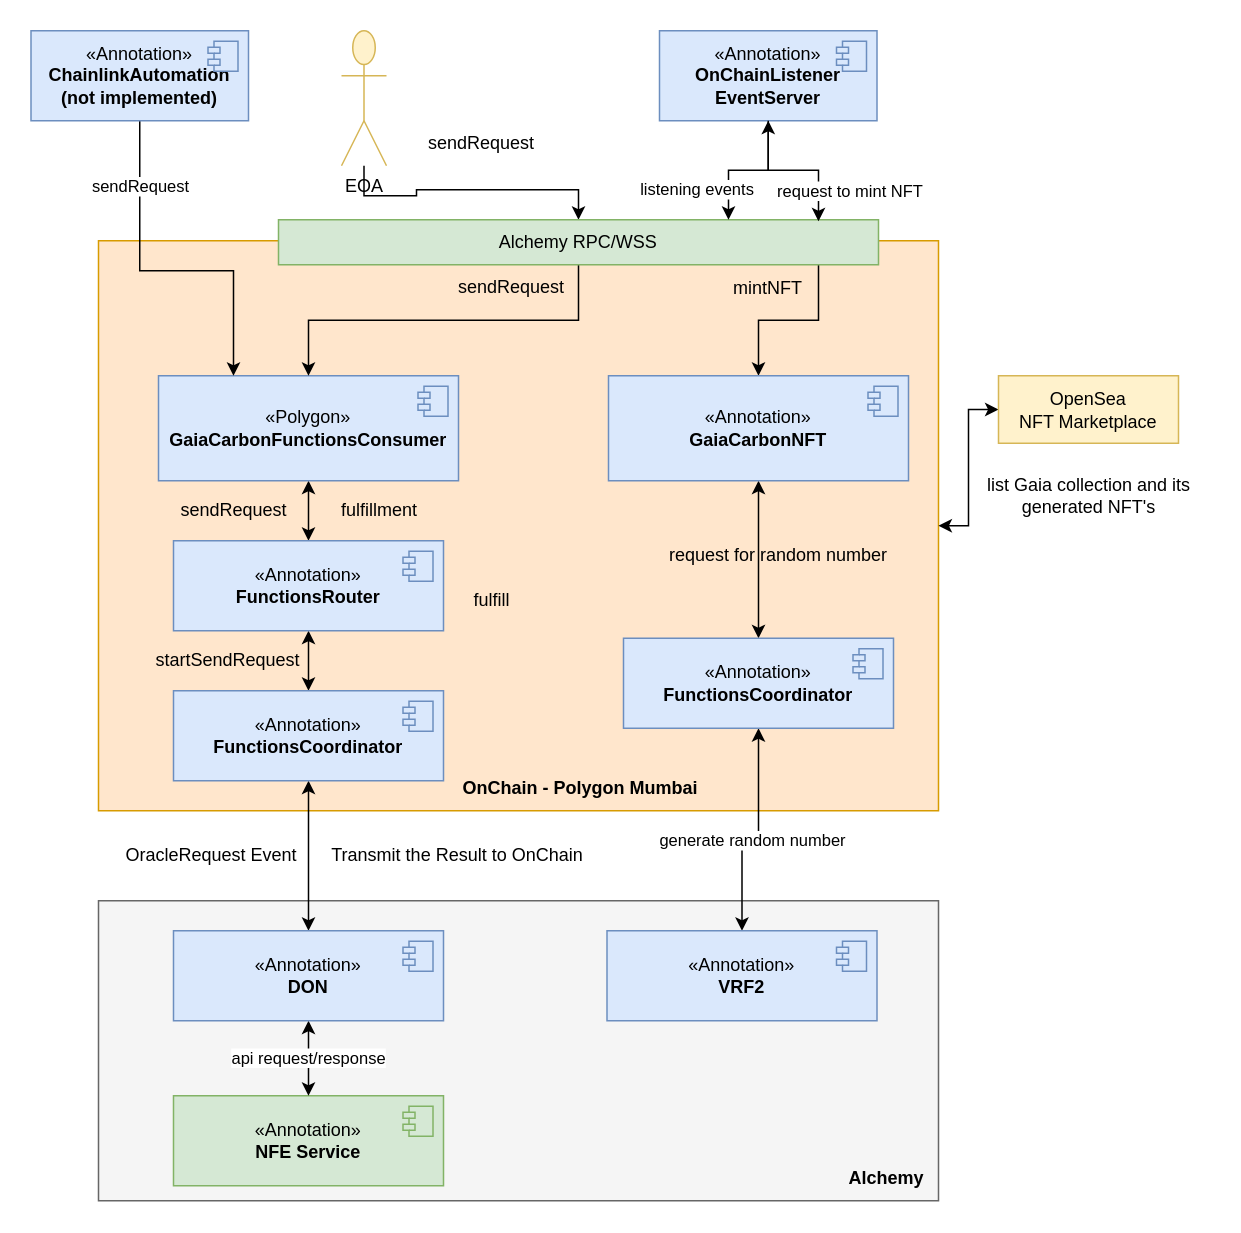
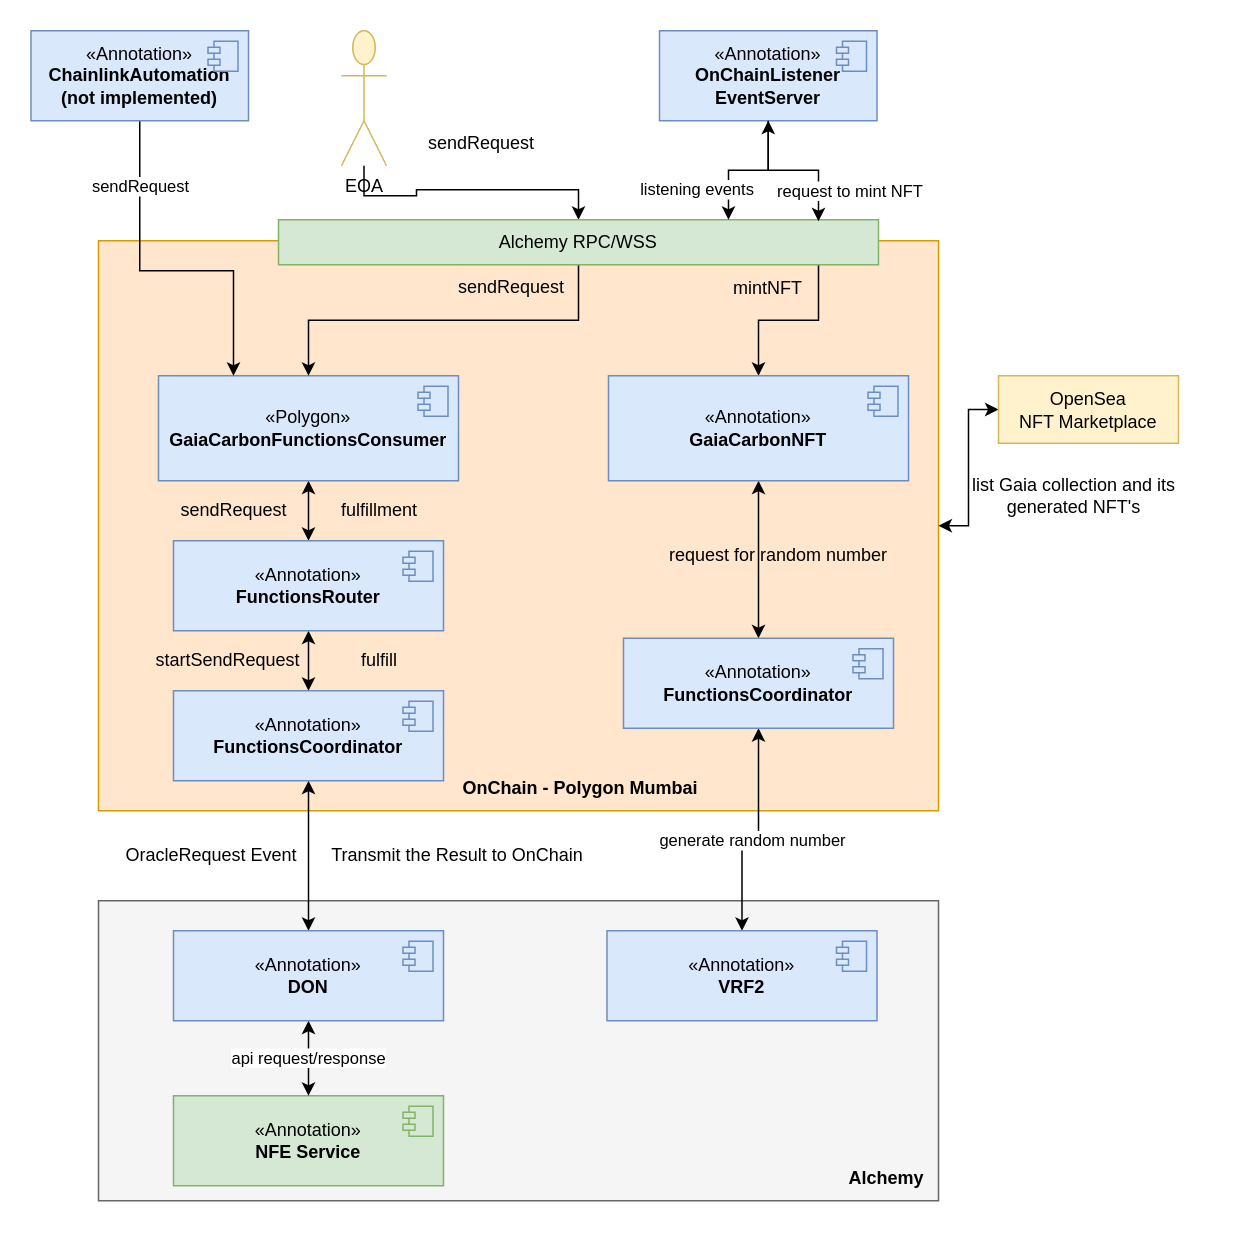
node "list Gaia collection and its generated NFT's": moved (1088, 496) -> (1073, 496)
node "fulfill": moved (491, 601) -> (379, 661)
